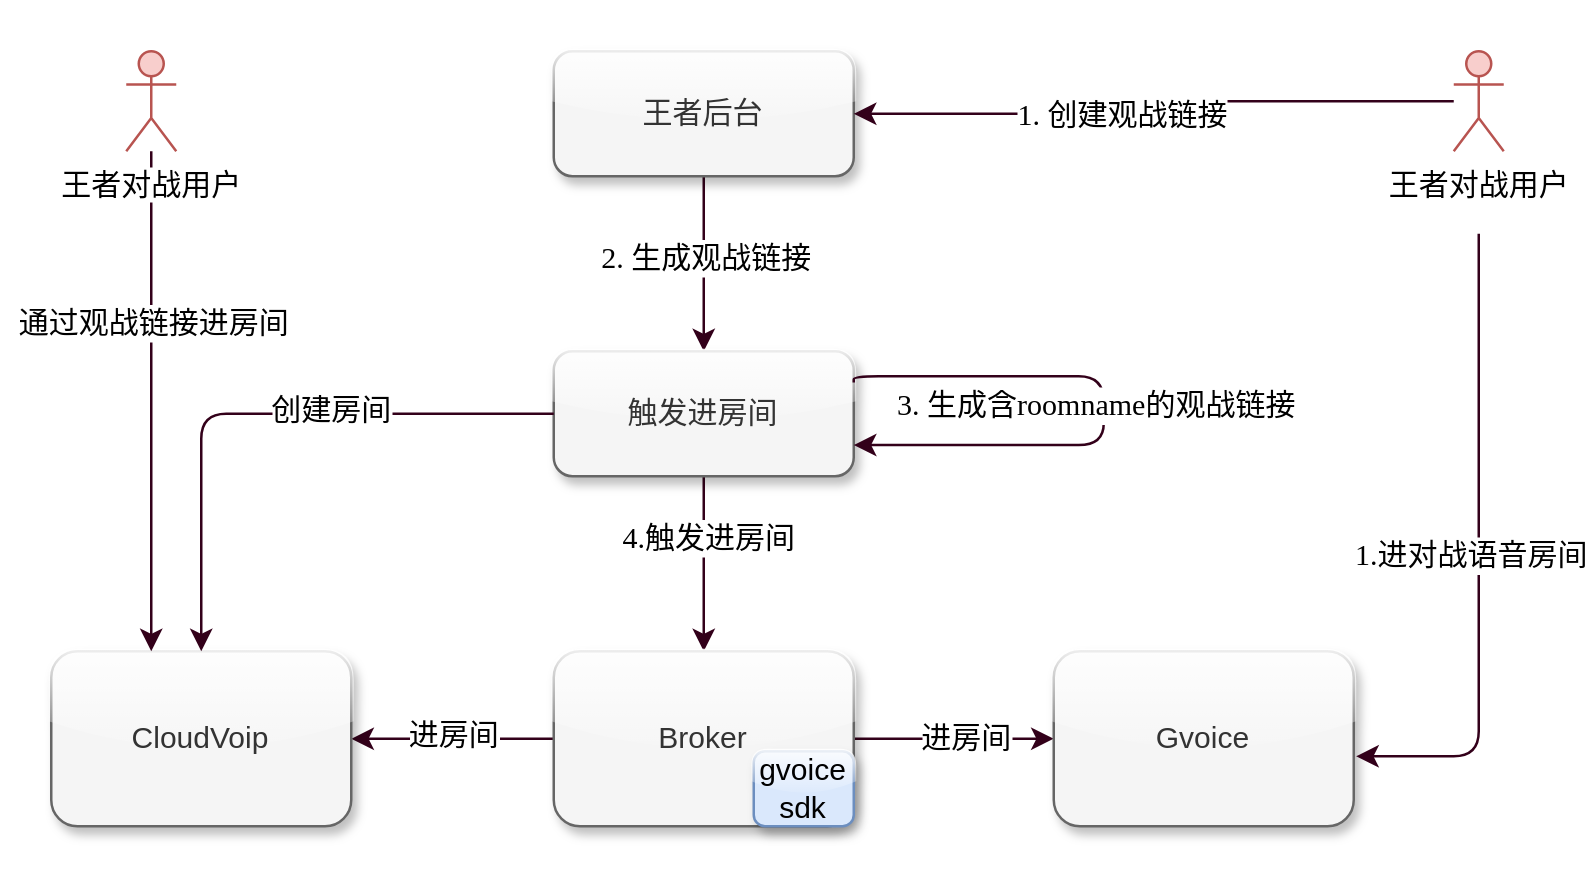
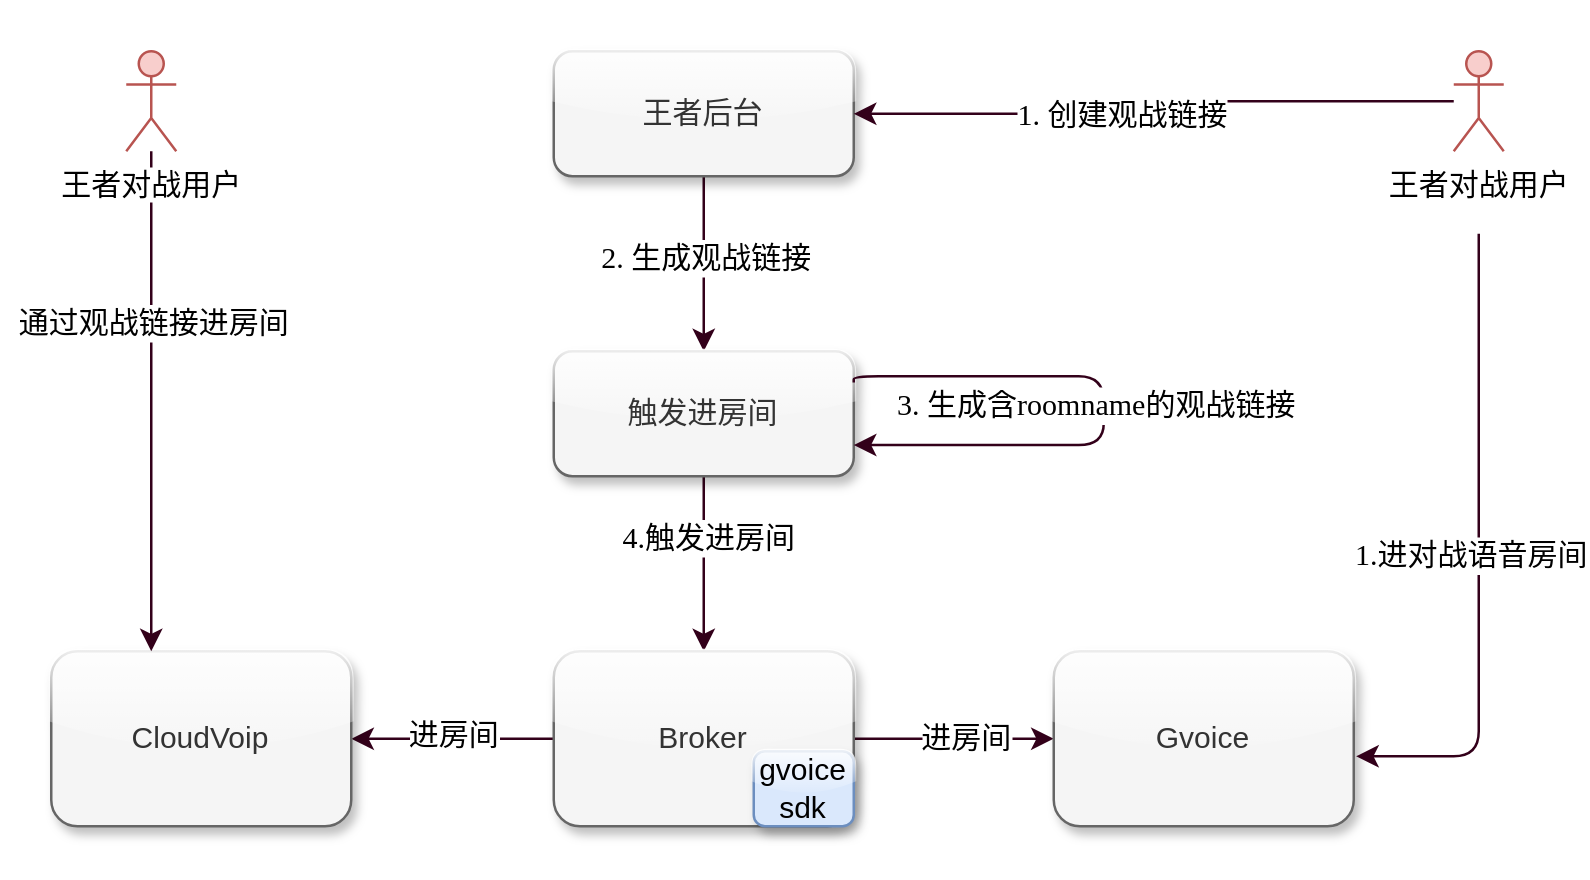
edge "触发进房间" -> "CloudVoip": removed, label "创建房间"
